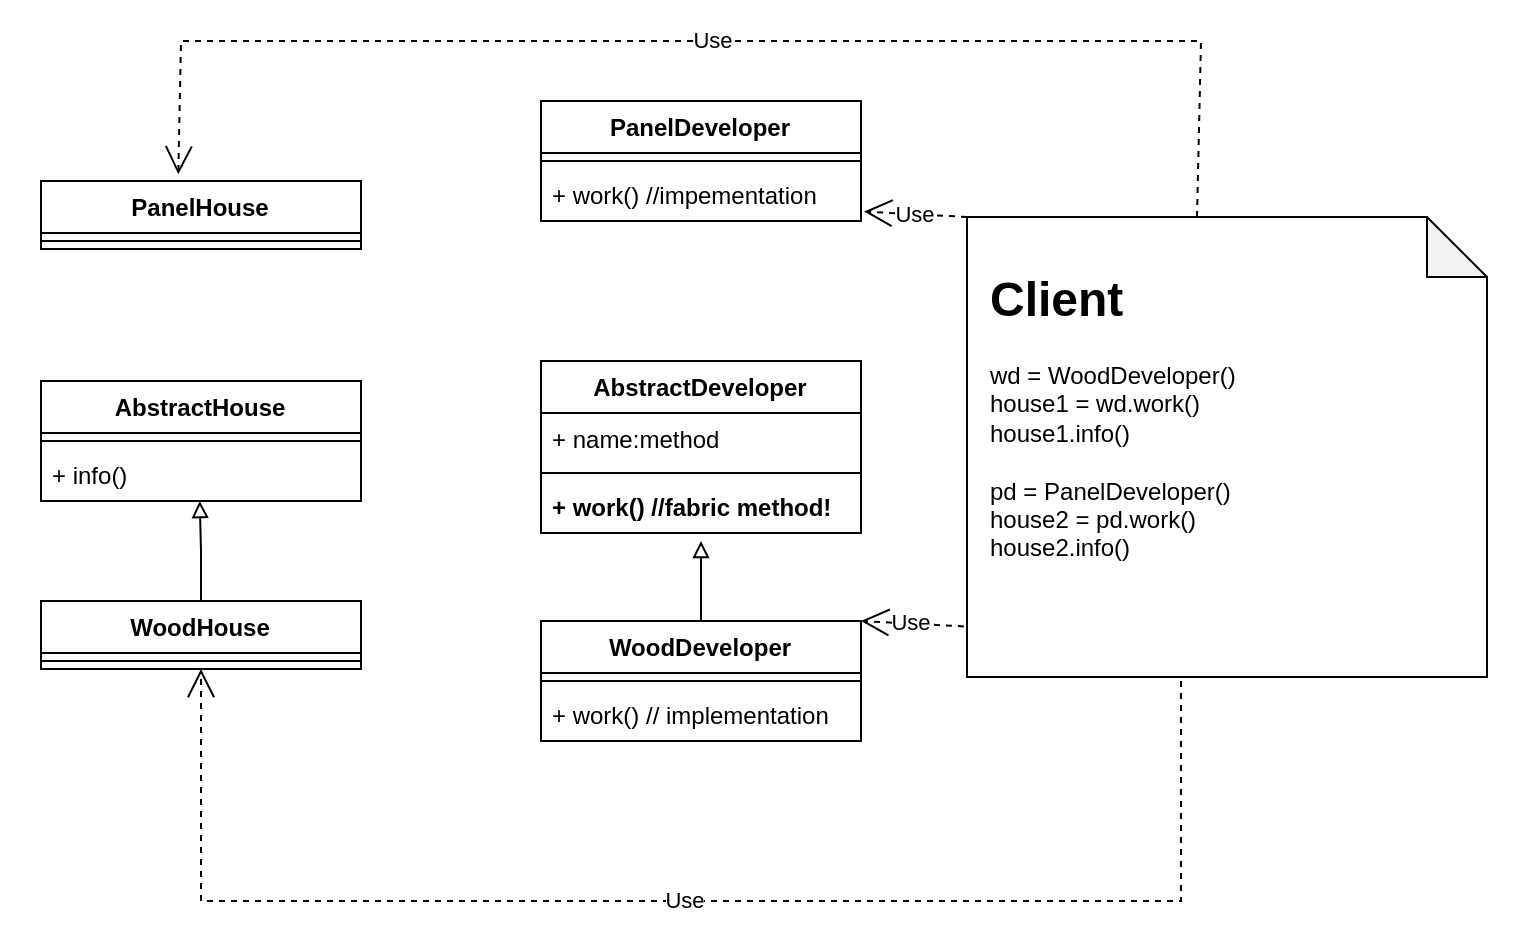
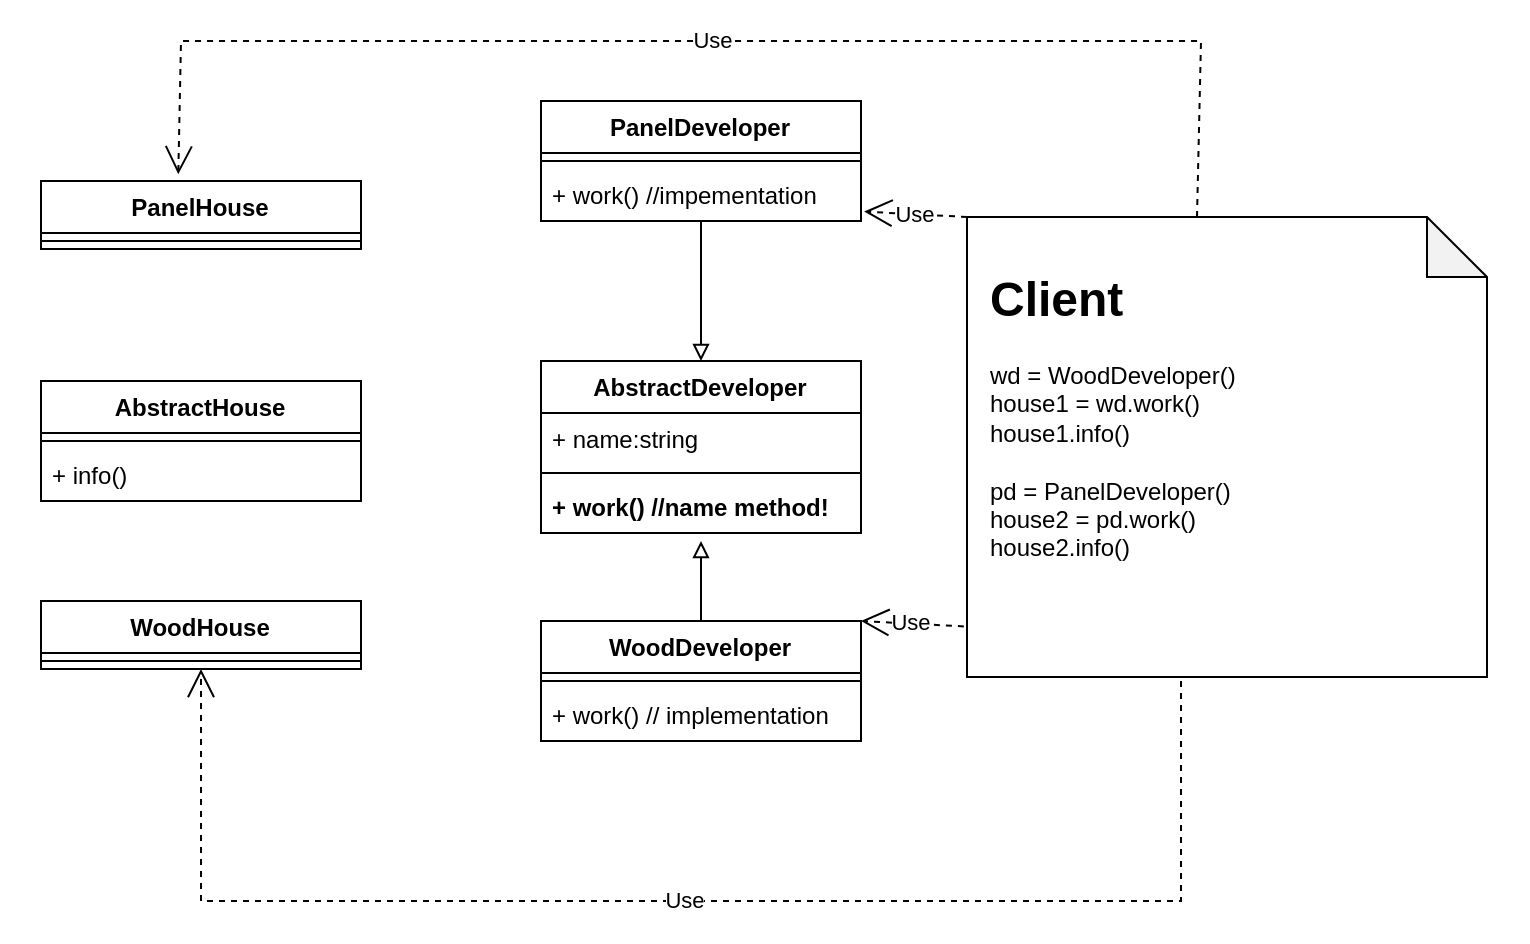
edge "PanelDeveloper" -> "AbstractDeveloper": added
node "+ name:method": label "+ name:method" -> "+ name:string"
node "+ work() //fabric method!": label "+ work() //fabric method!" -> "+ work() //name method!"
edge "WoodHouse" -> "+ info()": removed
